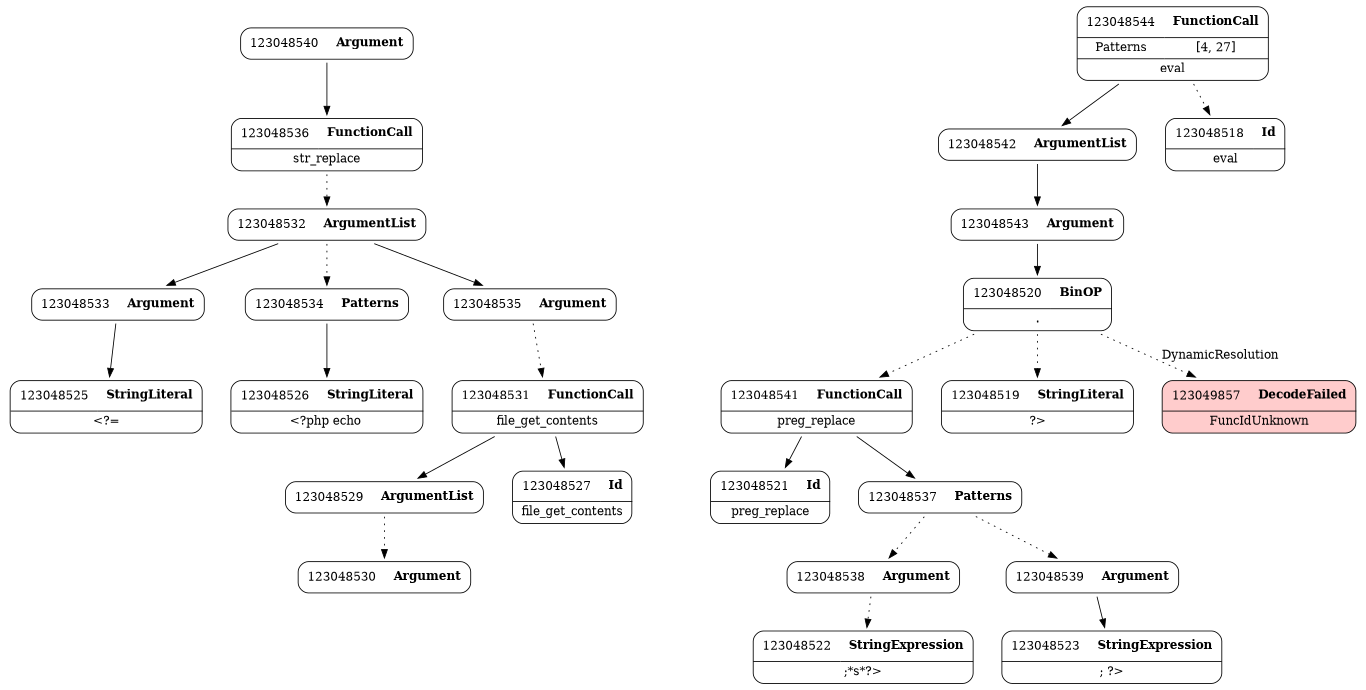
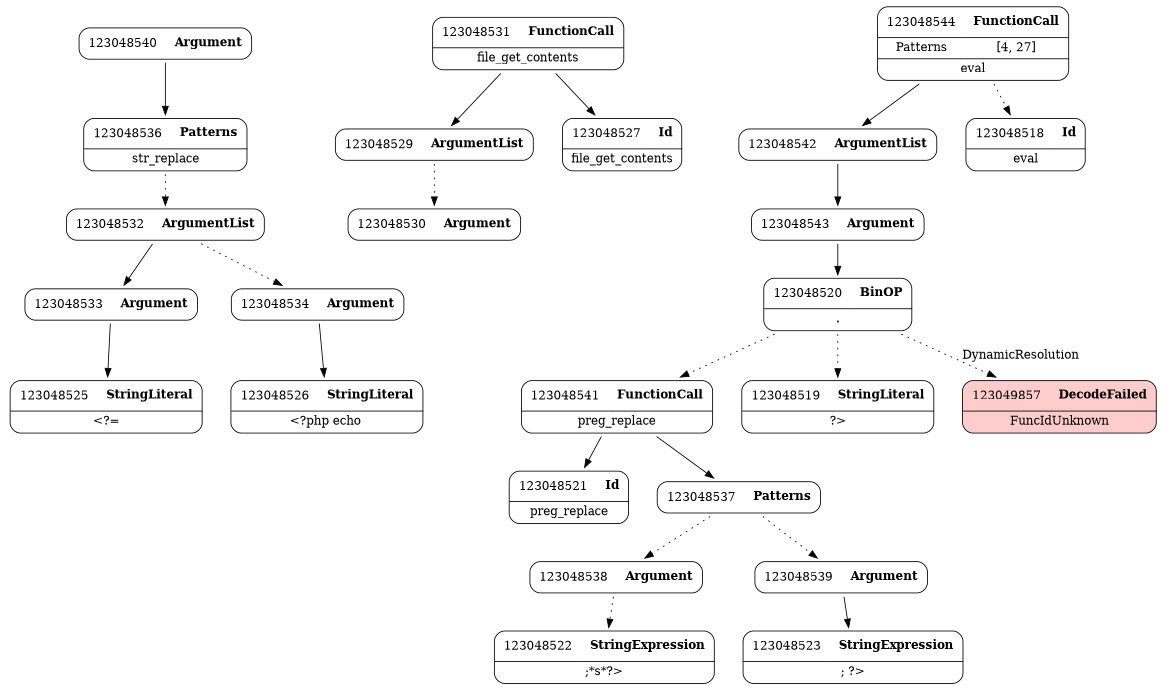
node "123048536": text "FunctionCall" -> "Patterns"
node "123048534": text "Patterns" -> "Argument"
node "123048535": removed
